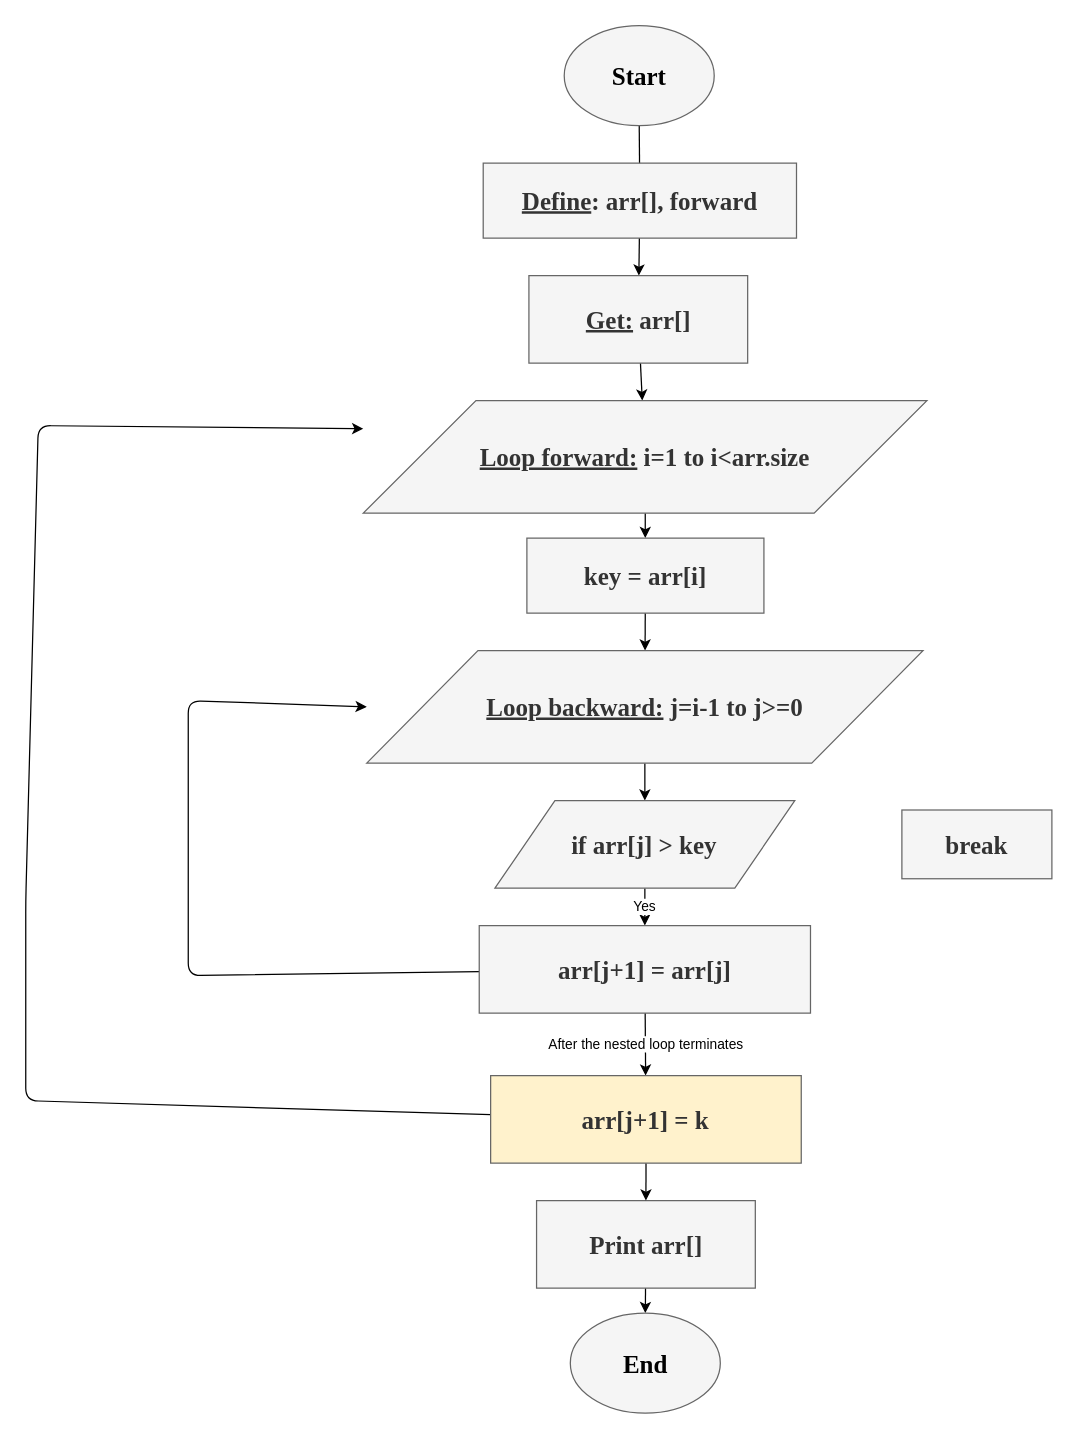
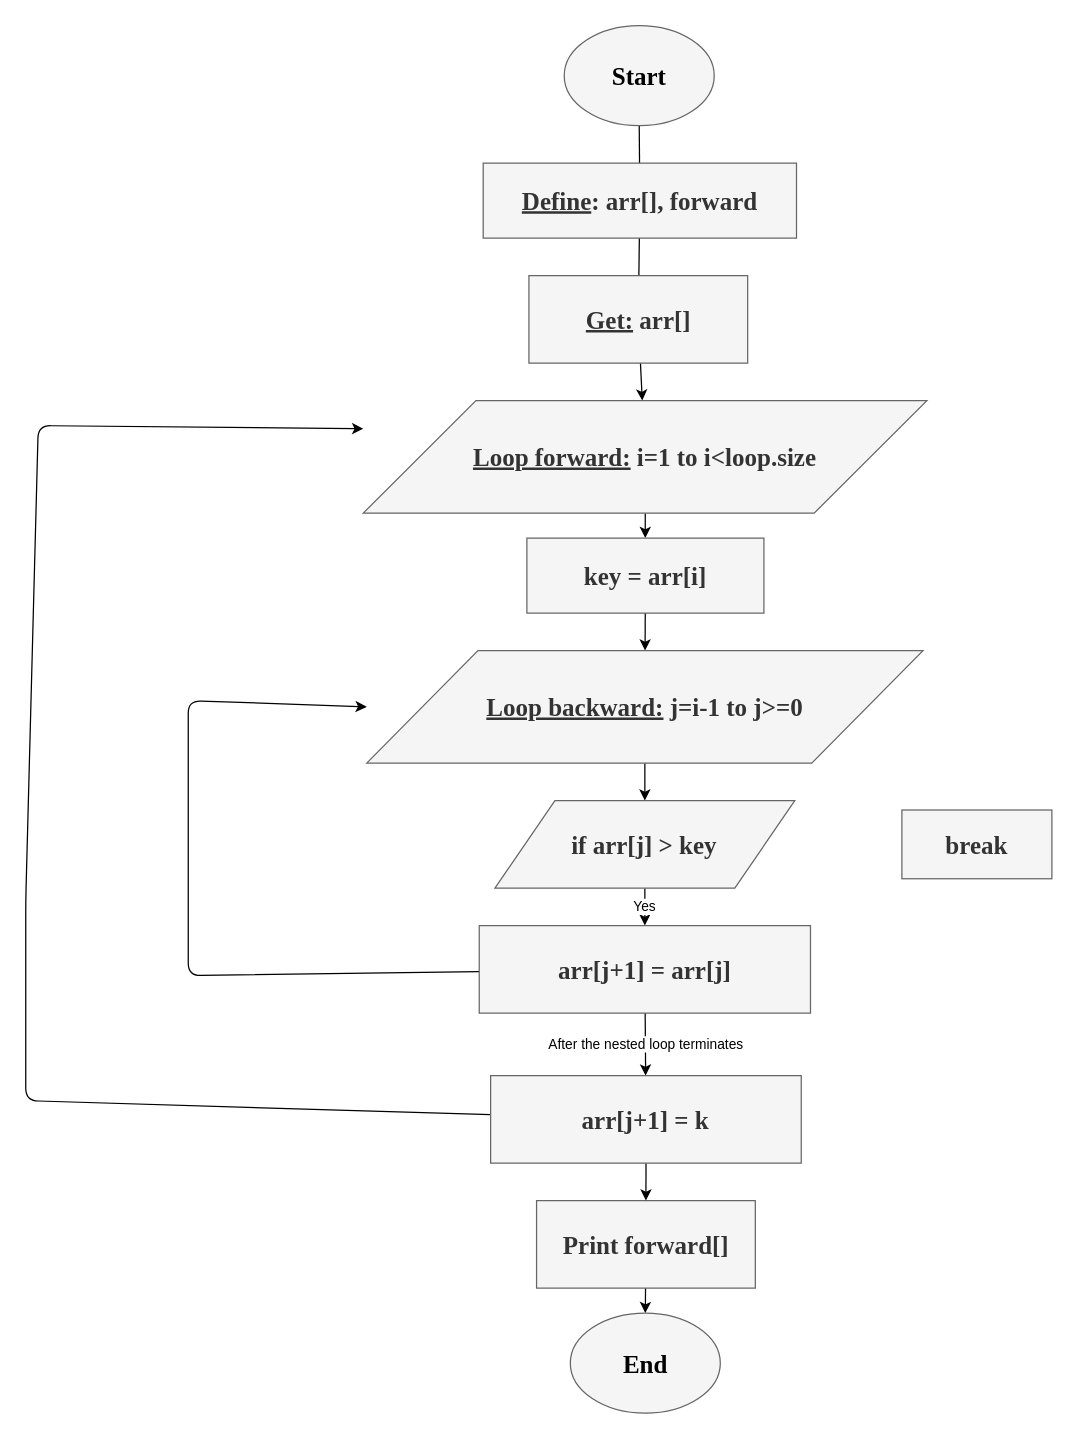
edge "Define: arr[], forward" -> "Get: arr[]": arrowhead classic -> none
node "Loop forward: i=1 to i<arr.size": label "Loop forward: i=1 to i<arr.size" -> "Loop forward: i=1 to i<loop.size"
node "arr[j+1] = k": fillcolor #fff2cc -> #f5f5f5
node "Print arr[]": label "Print arr[]" -> "Print forward[]"
